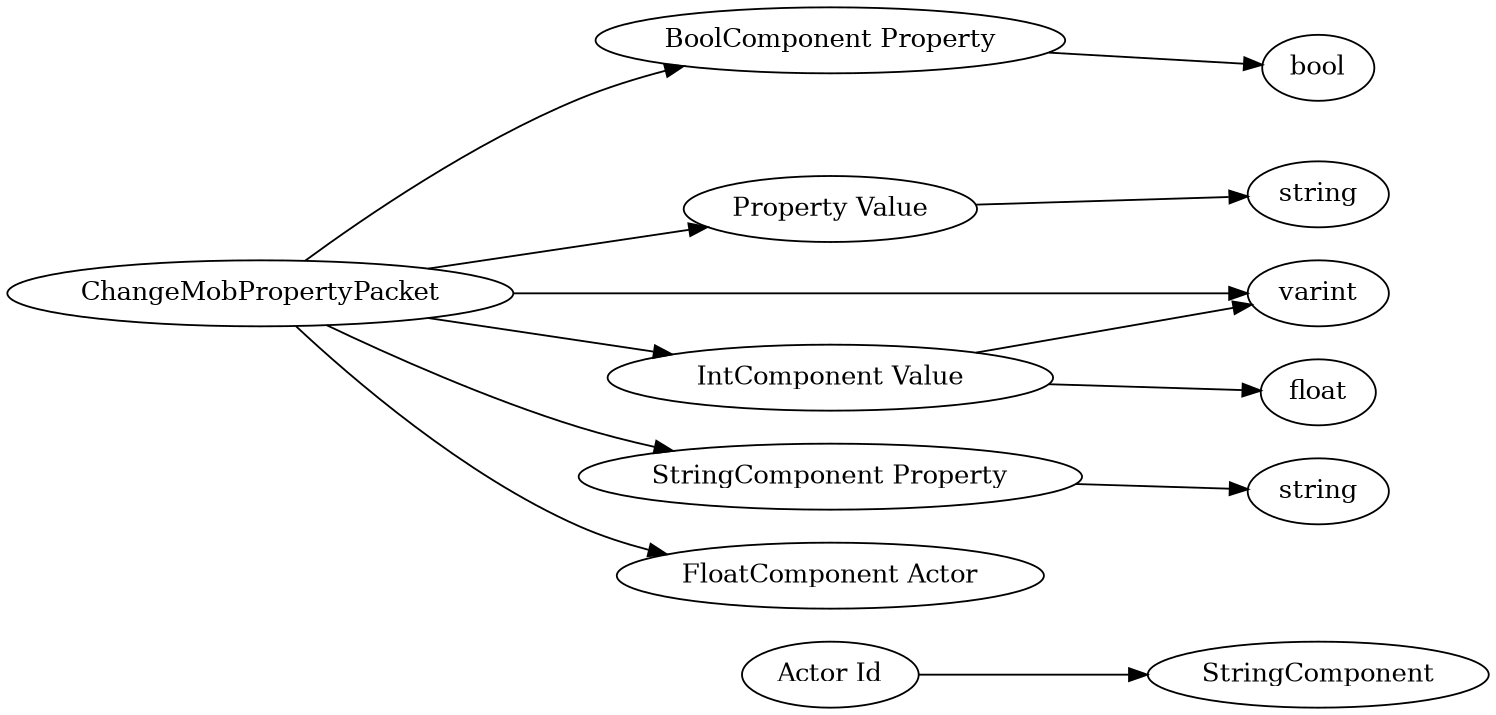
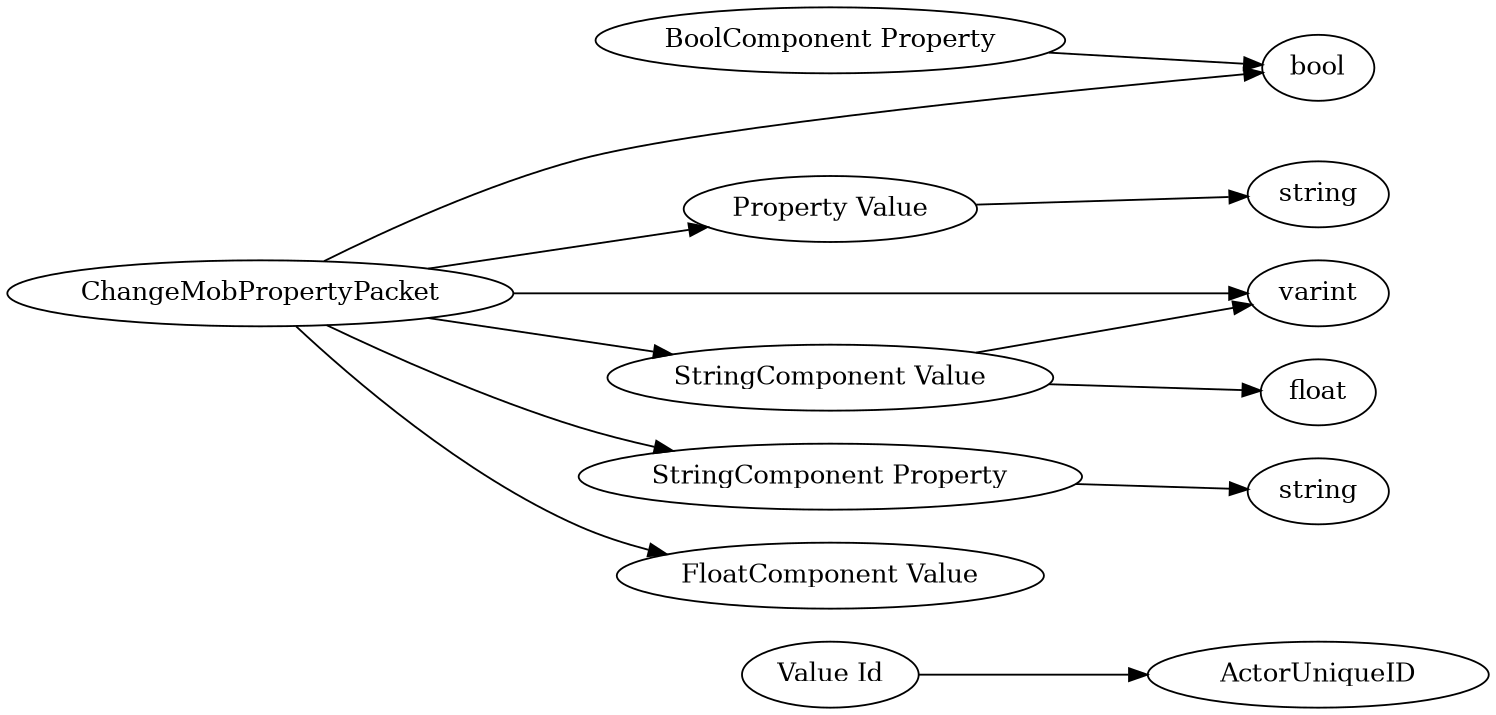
edge "ChangeMobPropertyPacket" -> "BoolComponent Property": now "ChangeMobPropertyPacket" -> "bool"
node "IntComponent Value": label "IntComponent Value" -> "StringComponent Value"
node "FloatComponent Actor": label "FloatComponent Actor" -> "FloatComponent Value"
node "Actor Id": label "Actor Id" -> "Value Id"
node "StringComponent": label "StringComponent" -> "ActorUniqueID"
